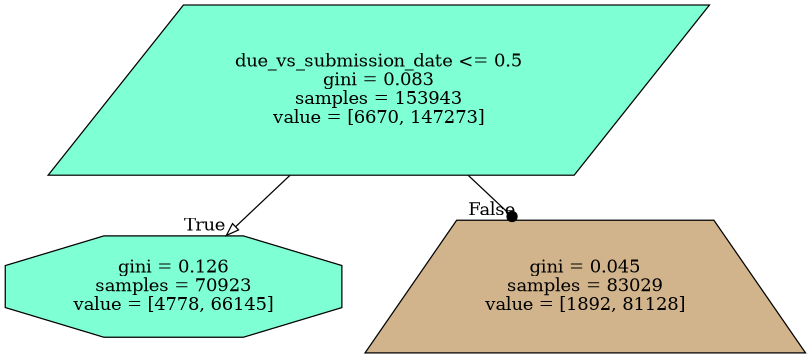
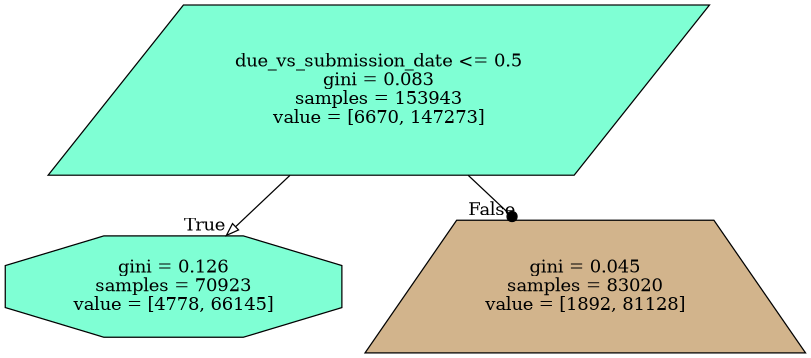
node "gini = 0.045 samples = 83029 value = [1892, 81128]": label "gini = 0.045 samples = 83029 value = [1892, 81128]" -> "gini = 0.045 samples = 83020 value = [1892, 81128]"
